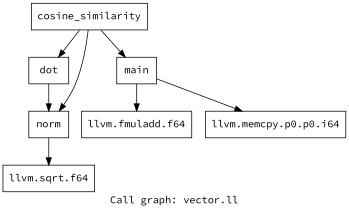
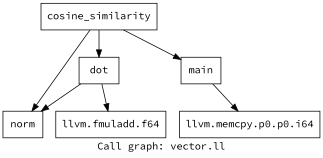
edge "main" -> "llvm.fmuladd.f64": now "dot" -> "llvm.fmuladd.f64"
node "llvm.sqrt.f64": removed
